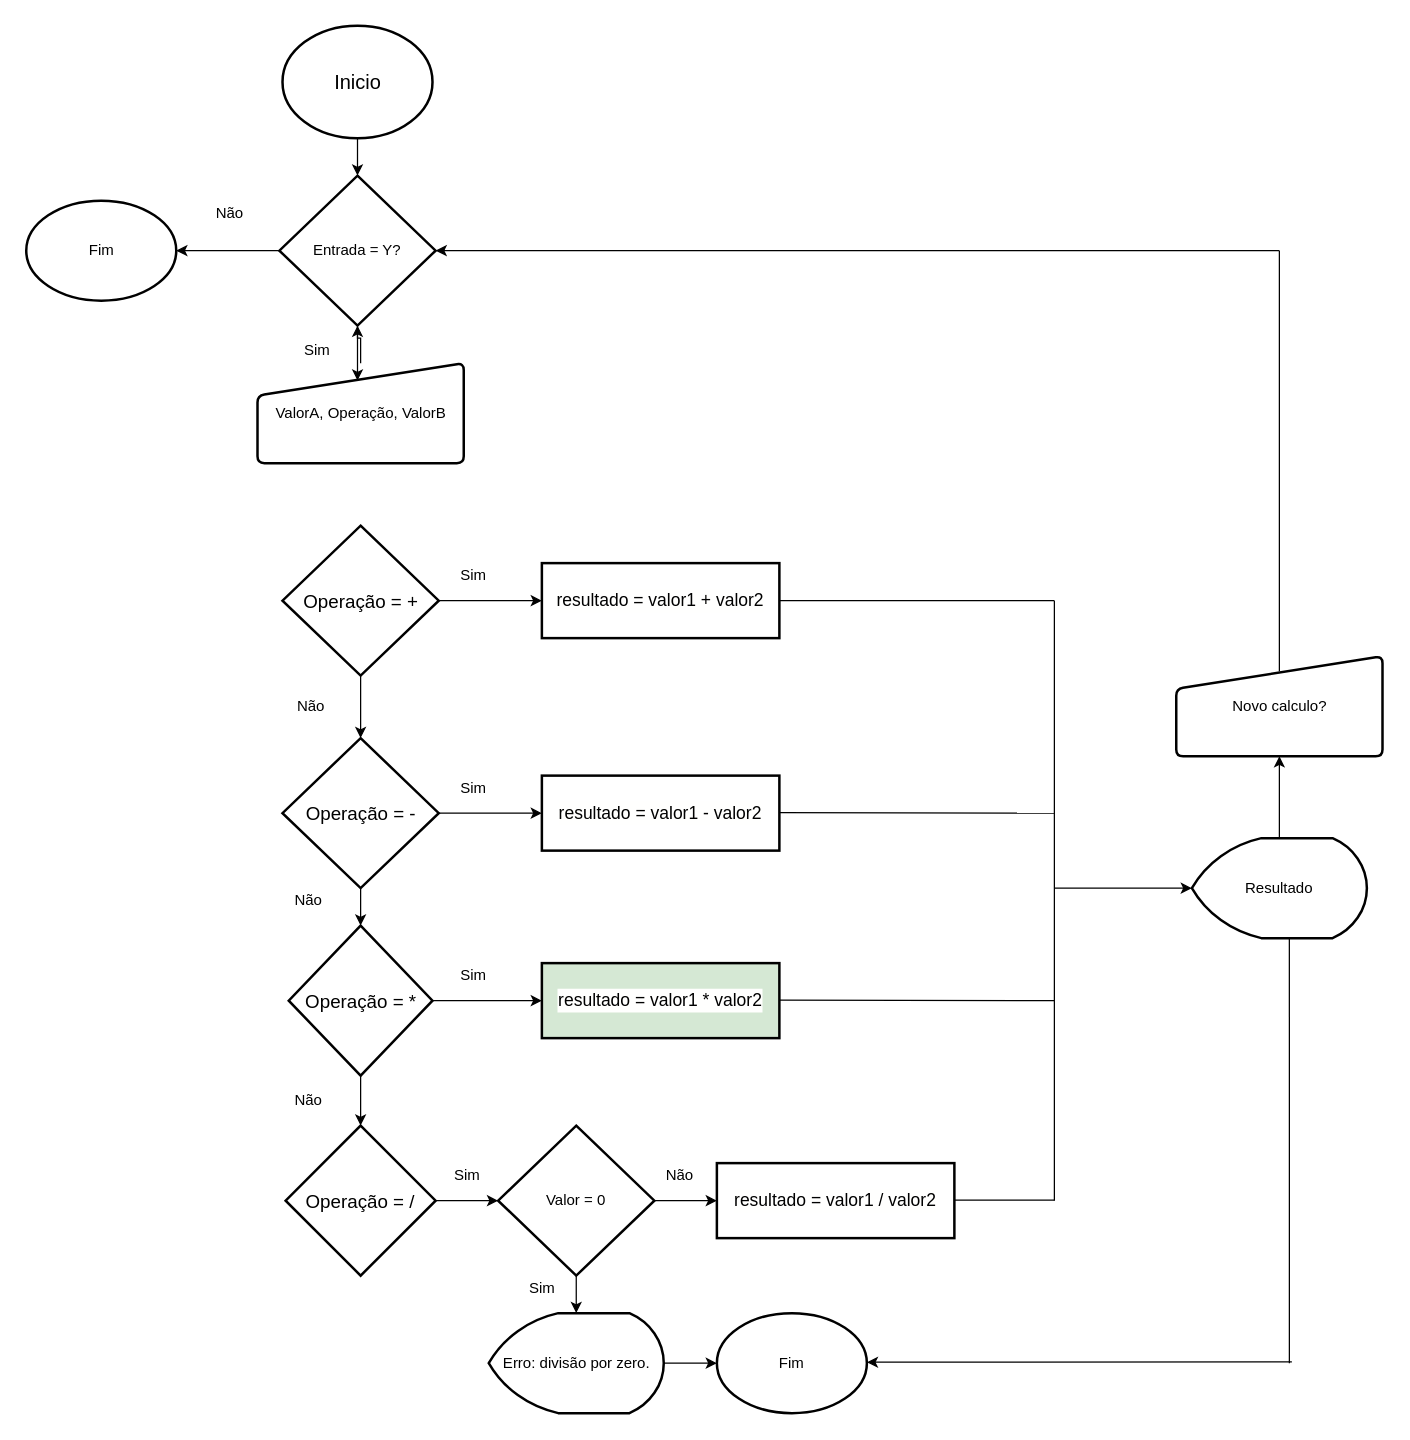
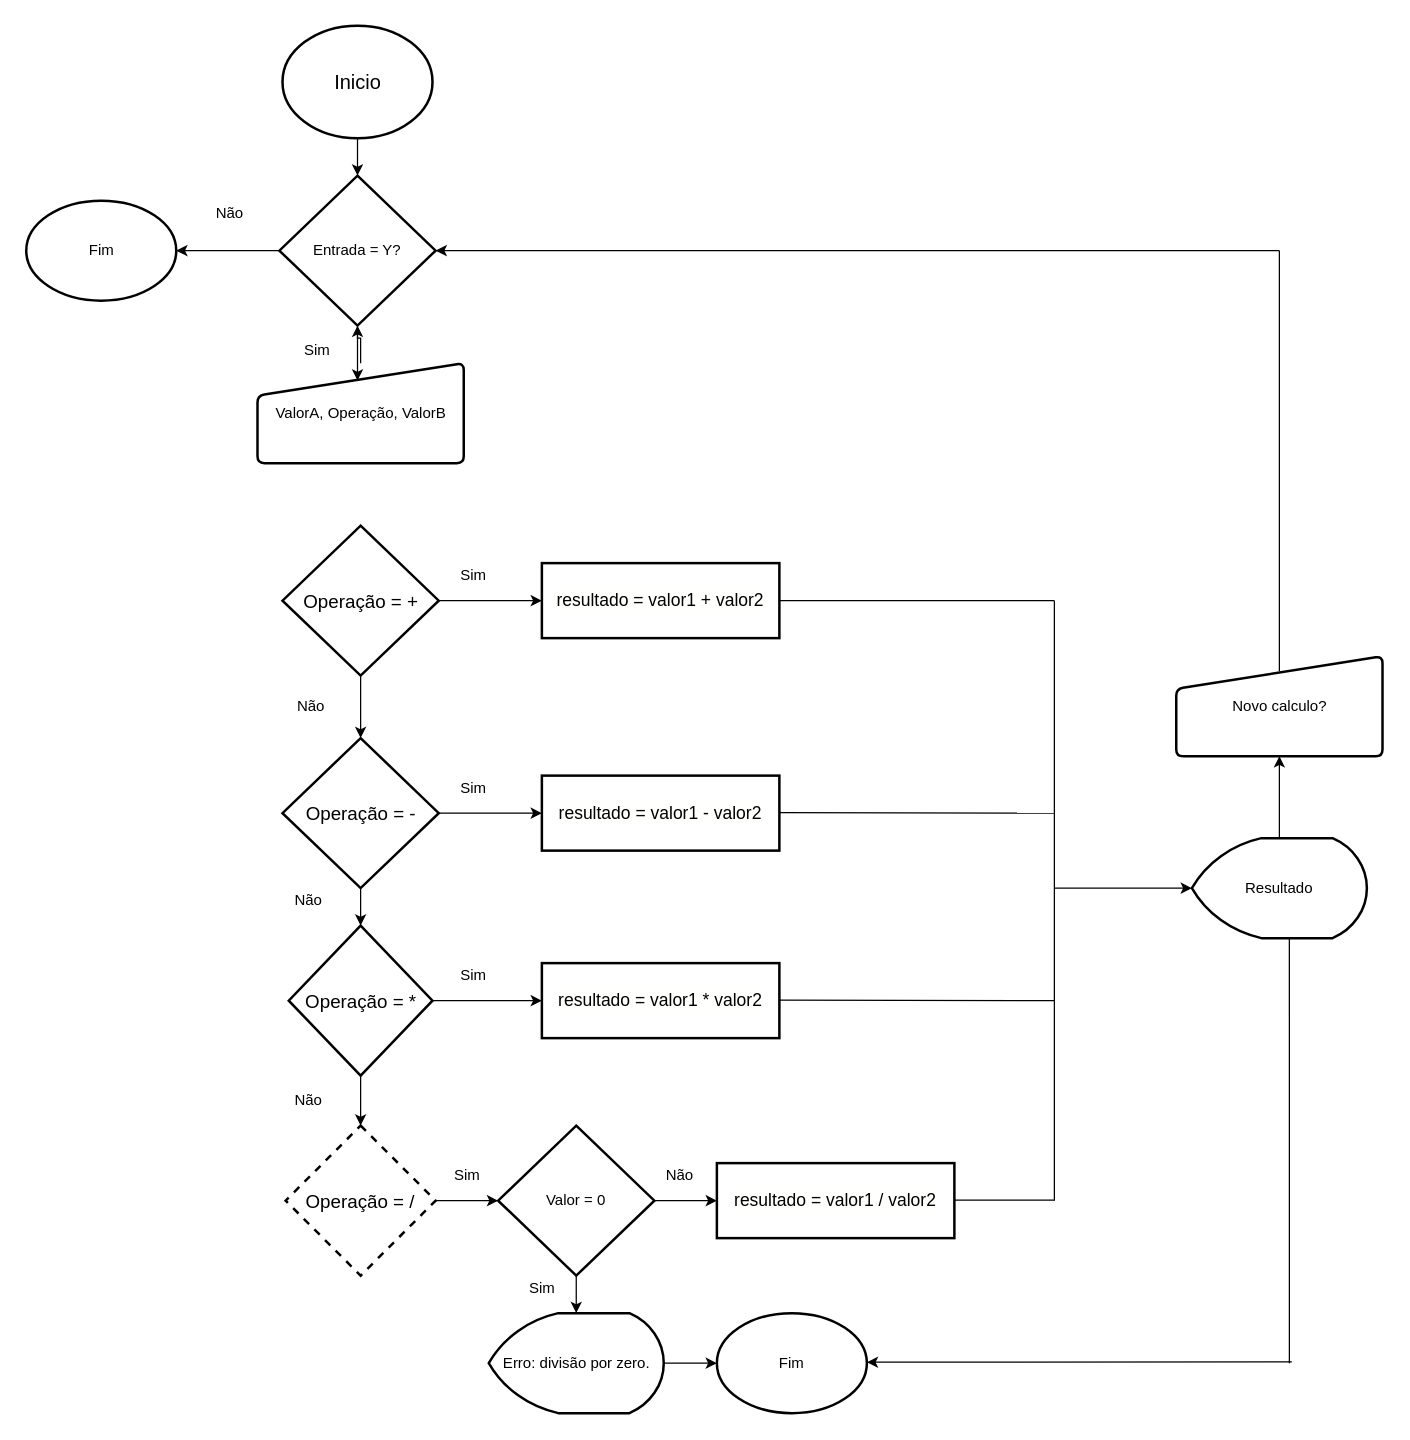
node "resultado = valor1 * valor2": fillcolor #d5e8d4 -> #ffffff
node "Operação = /": style solid -> dashed
